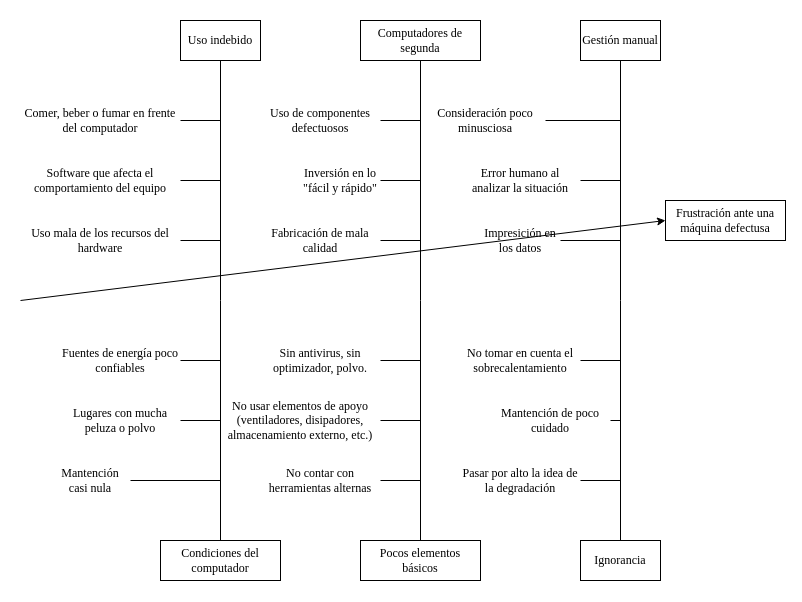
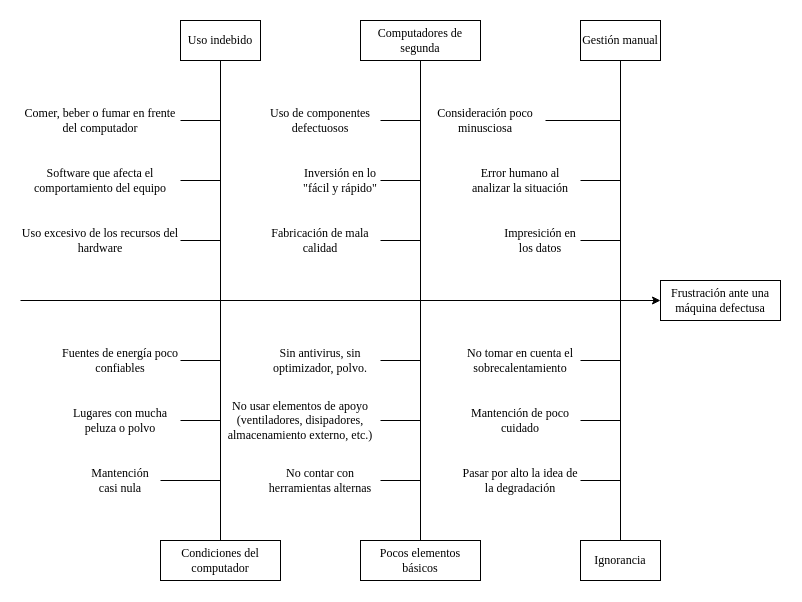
node "Frustración ante una máquina defectusa": moved (726, 221) -> (721, 301)
node "Uso mala de los recursos del hardware": label "Uso mala de los recursos del hardware" -> "Uso excesivo de los recursos del hardware"
node "Impresición en los datos": moved (521, 241) -> (541, 241)
node "Mantención de poco cuidado": moved (551, 421) -> (521, 421)
node "Mantención casi nula": moved (91, 481) -> (121, 481)
